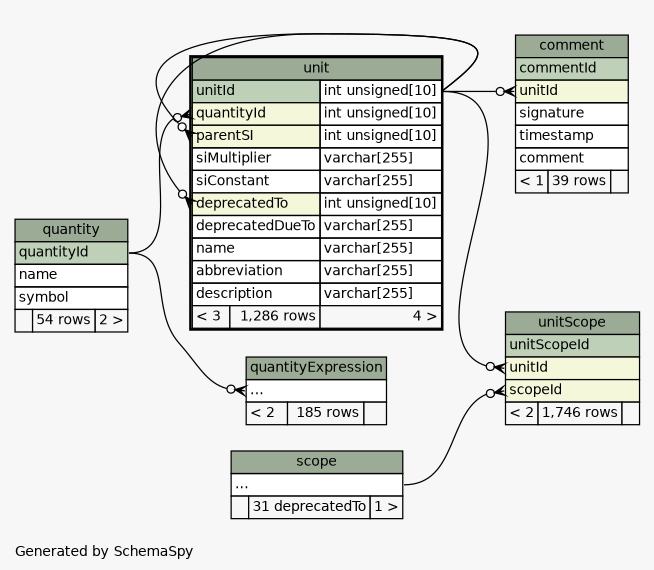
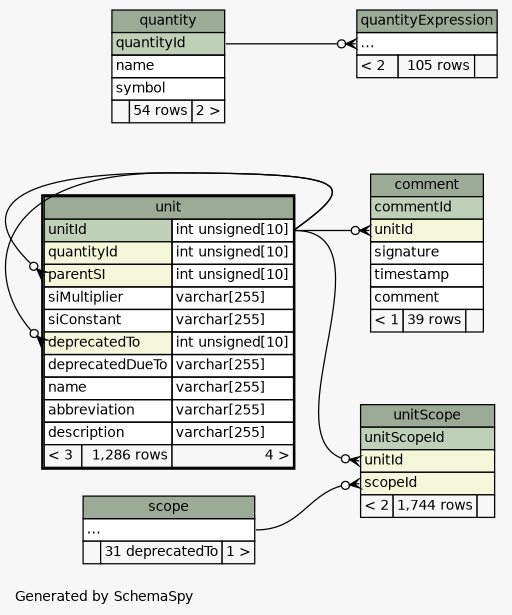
edge "quantity" -> "unit": removed
node "quantityExpression": text "185 rows" -> "105 rows"
node "unitScope": text "1,746 rows" -> "1,744 rows"
